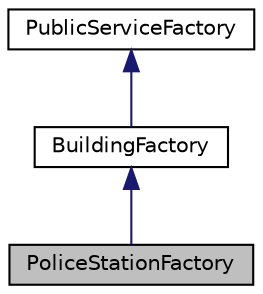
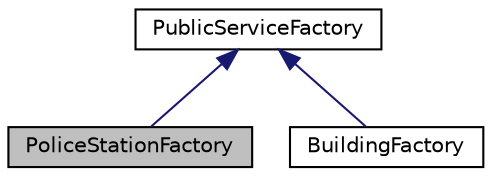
edge "PoliceStationFactory" -> "BuildingFactory": now "PoliceStationFactory" -> "PublicServiceFactory"
